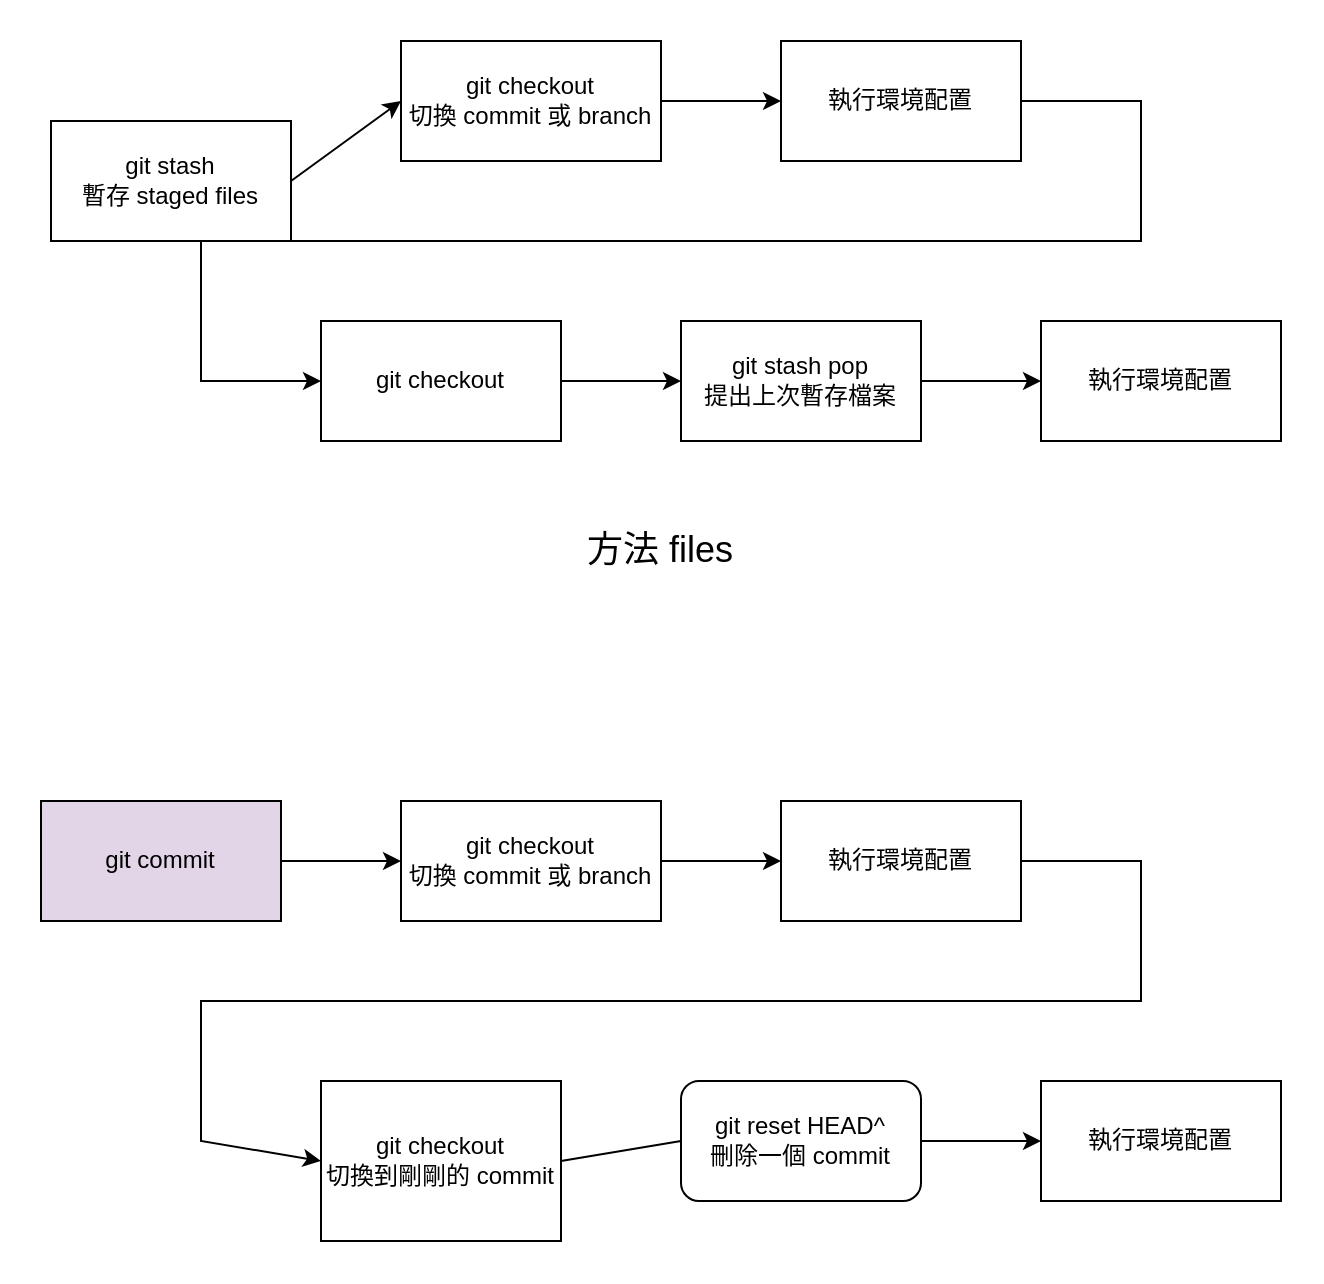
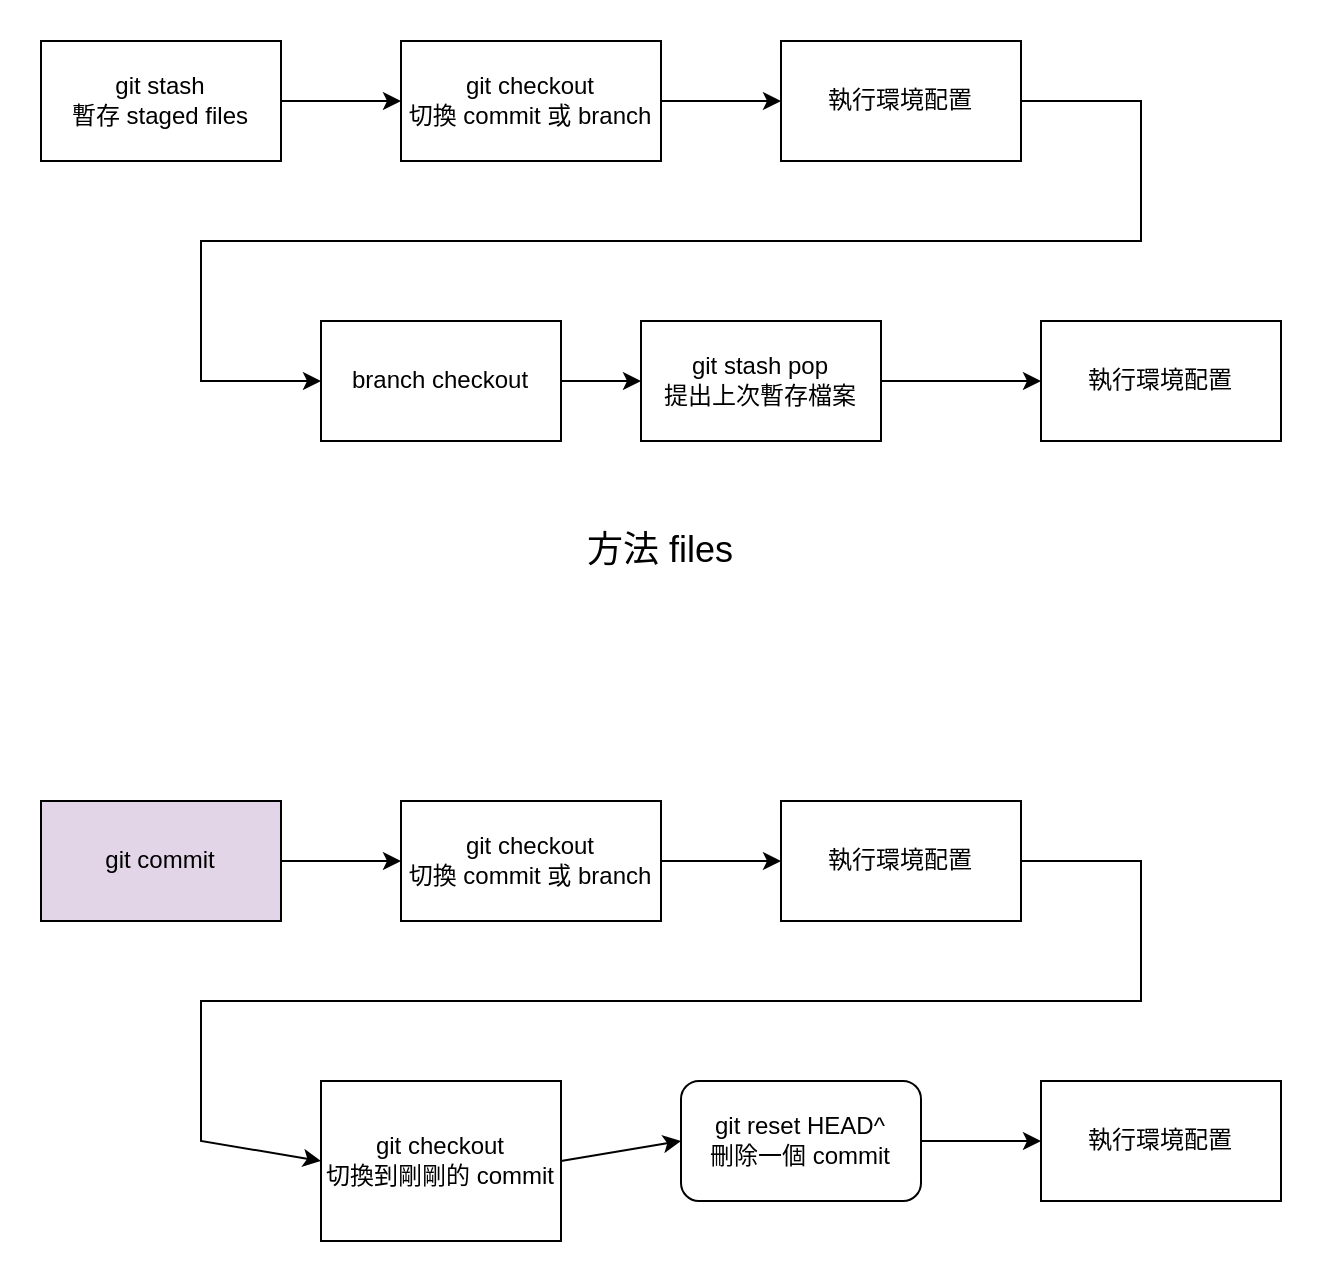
node "git stash 暫存 staged files": moved (171, 181) -> (161, 101)
node "git checkout": label "git checkout" -> "branch checkout"
node "git stash pop 提出上次暫存檔案": moved (801, 381) -> (761, 381)
edge "git reset HEAD^ 刪除一個 commit" -- "git checkout 切換到剛剛的 commit": arrowhead none -> classic
